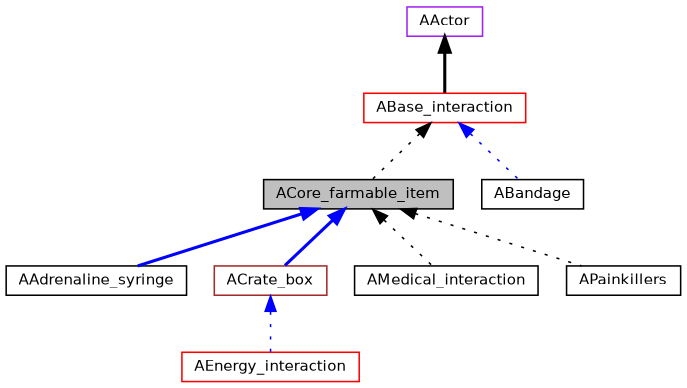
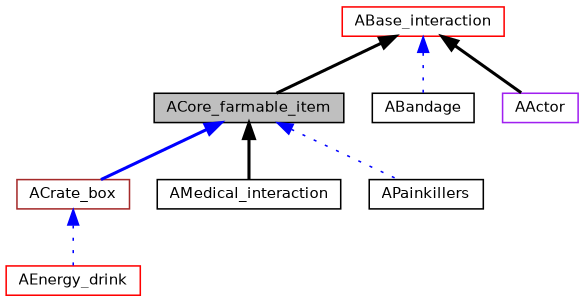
edge "ABase_interaction" -> "AActor": reversed
edge "ACore_farmable_item" -> "ABase_interaction": style dotted -> bold
edge "APainkillers" -> "ACore_farmable_item": color black -> blue
edge "AMedical_interaction" -> "ACore_farmable_item": style dotted -> bold
node "AAdrenaline_syringe": removed
node "AEnergy_interaction": label "AEnergy_interaction" -> "AEnergy_drink"
